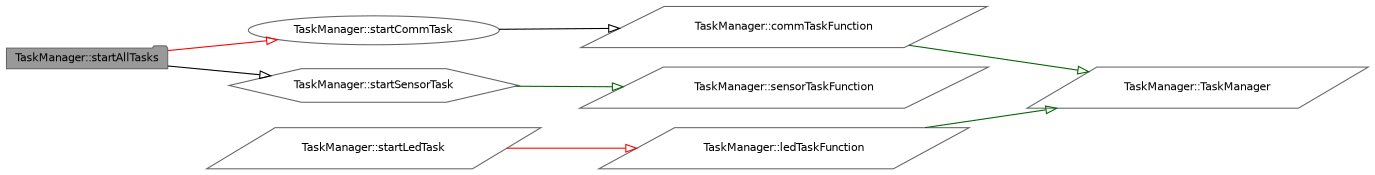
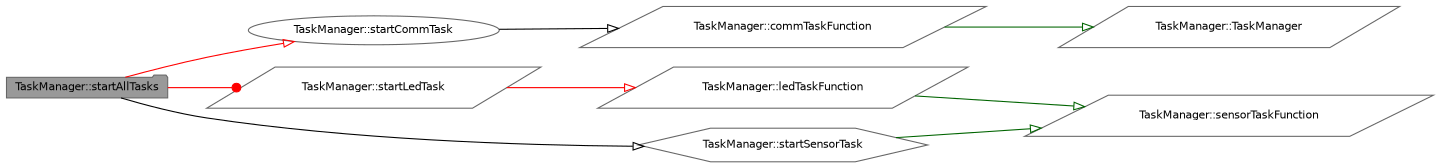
edge "TaskManager::startAllTasks" -> "TaskManager::startLedTask": added
edge "TaskManager::ledTaskFunction" -> "TaskManager::TaskManager": now "TaskManager::ledTaskFunction" -> "TaskManager::sensorTaskFunction"
